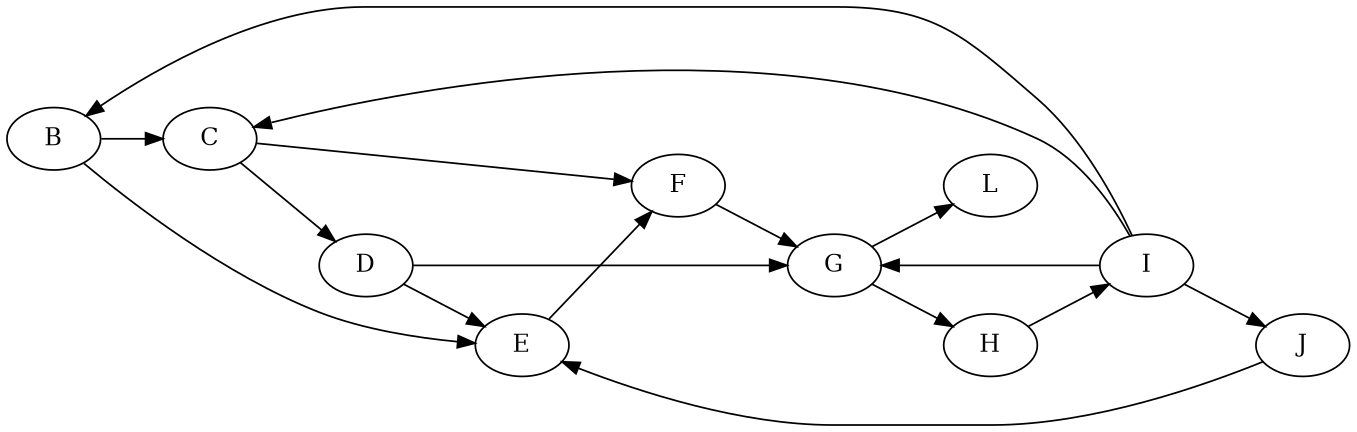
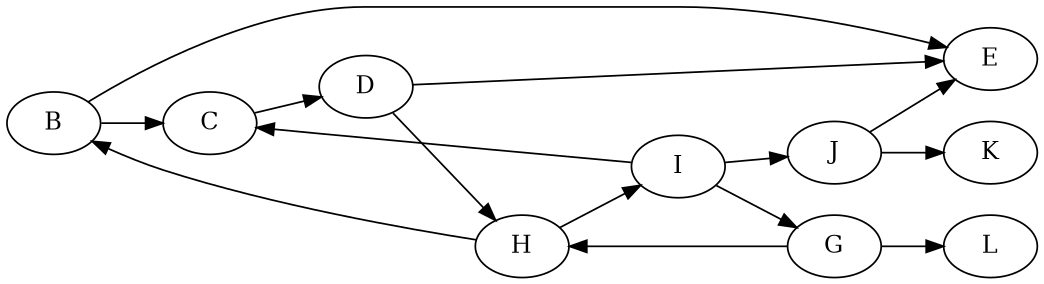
edge "I" -> "B": now "H" -> "B"
node "K": added
node "F": removed
edge "D" -> "G": now "D" -> "H"
